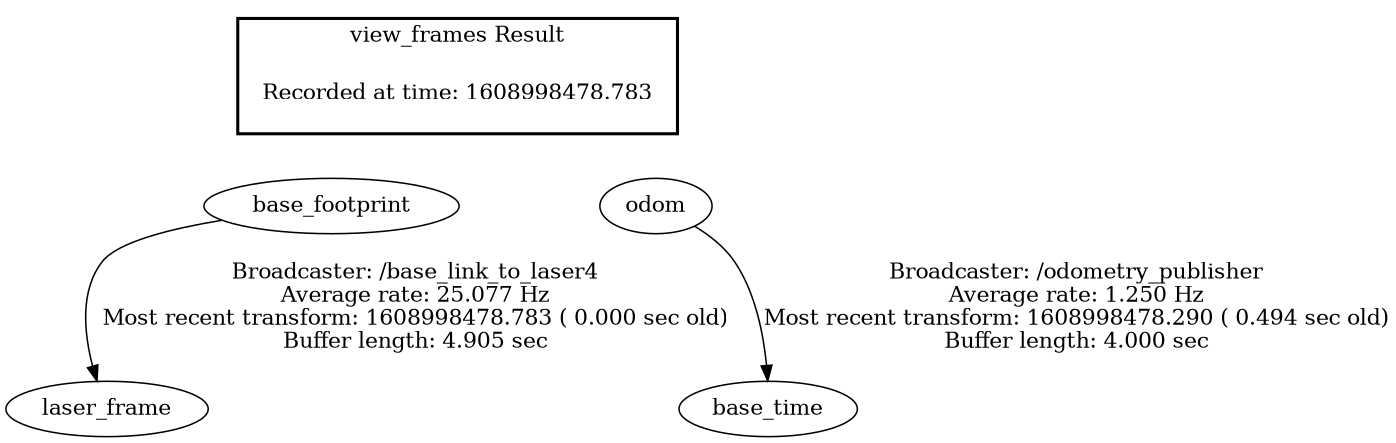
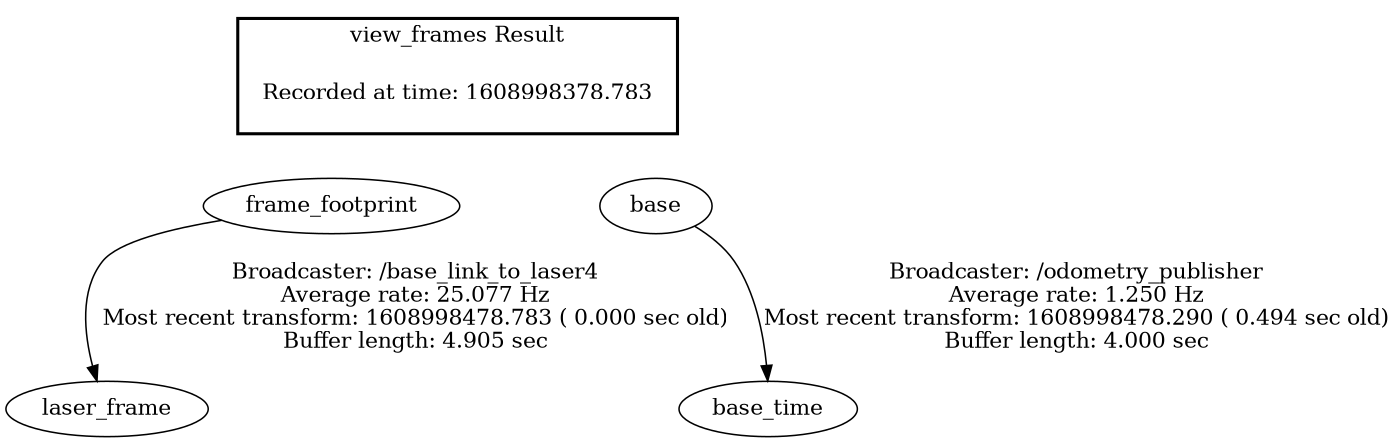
node "Recorded at time: 1608998478.783": label "Recorded at time: 1608998478.783" -> "Recorded at time: 1608998378.783"
node "base_footprint": label "base_footprint" -> "frame_footprint"
node "odom": label "odom" -> "base"
